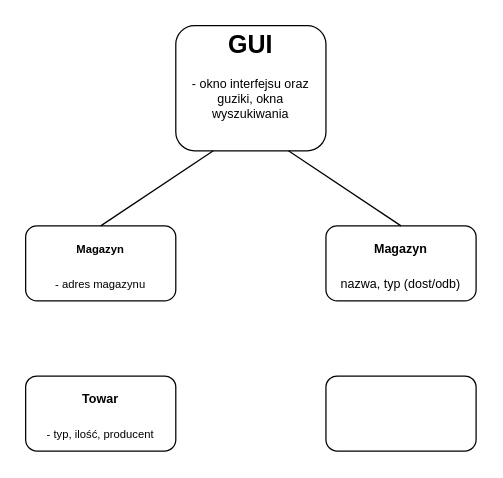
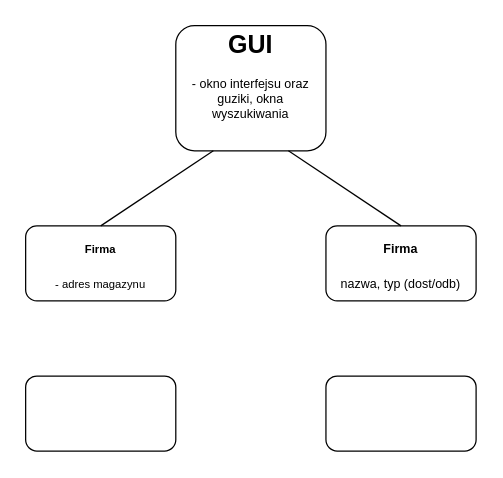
node "Magazyn - adres magazynu": label "Magazyn - adres magazynu" -> "Firma - adres magazynu"
node "Magazyn nazwa, typ (dost/odb)": label "Magazyn nazwa, typ (dost/odb)" -> "Firma nazwa, typ (dost/odb)"
node "Towar - typ, ilość, producent": removed
